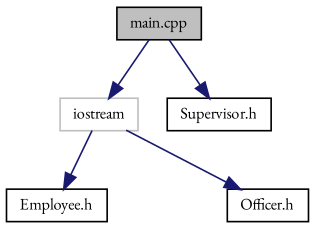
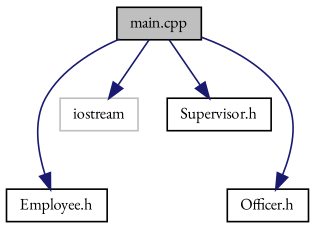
edge "iostream" -> "Employee.h": now "main.cpp" -> "Employee.h"
edge "iostream" -> "Officer.h": now "main.cpp" -> "Officer.h"
